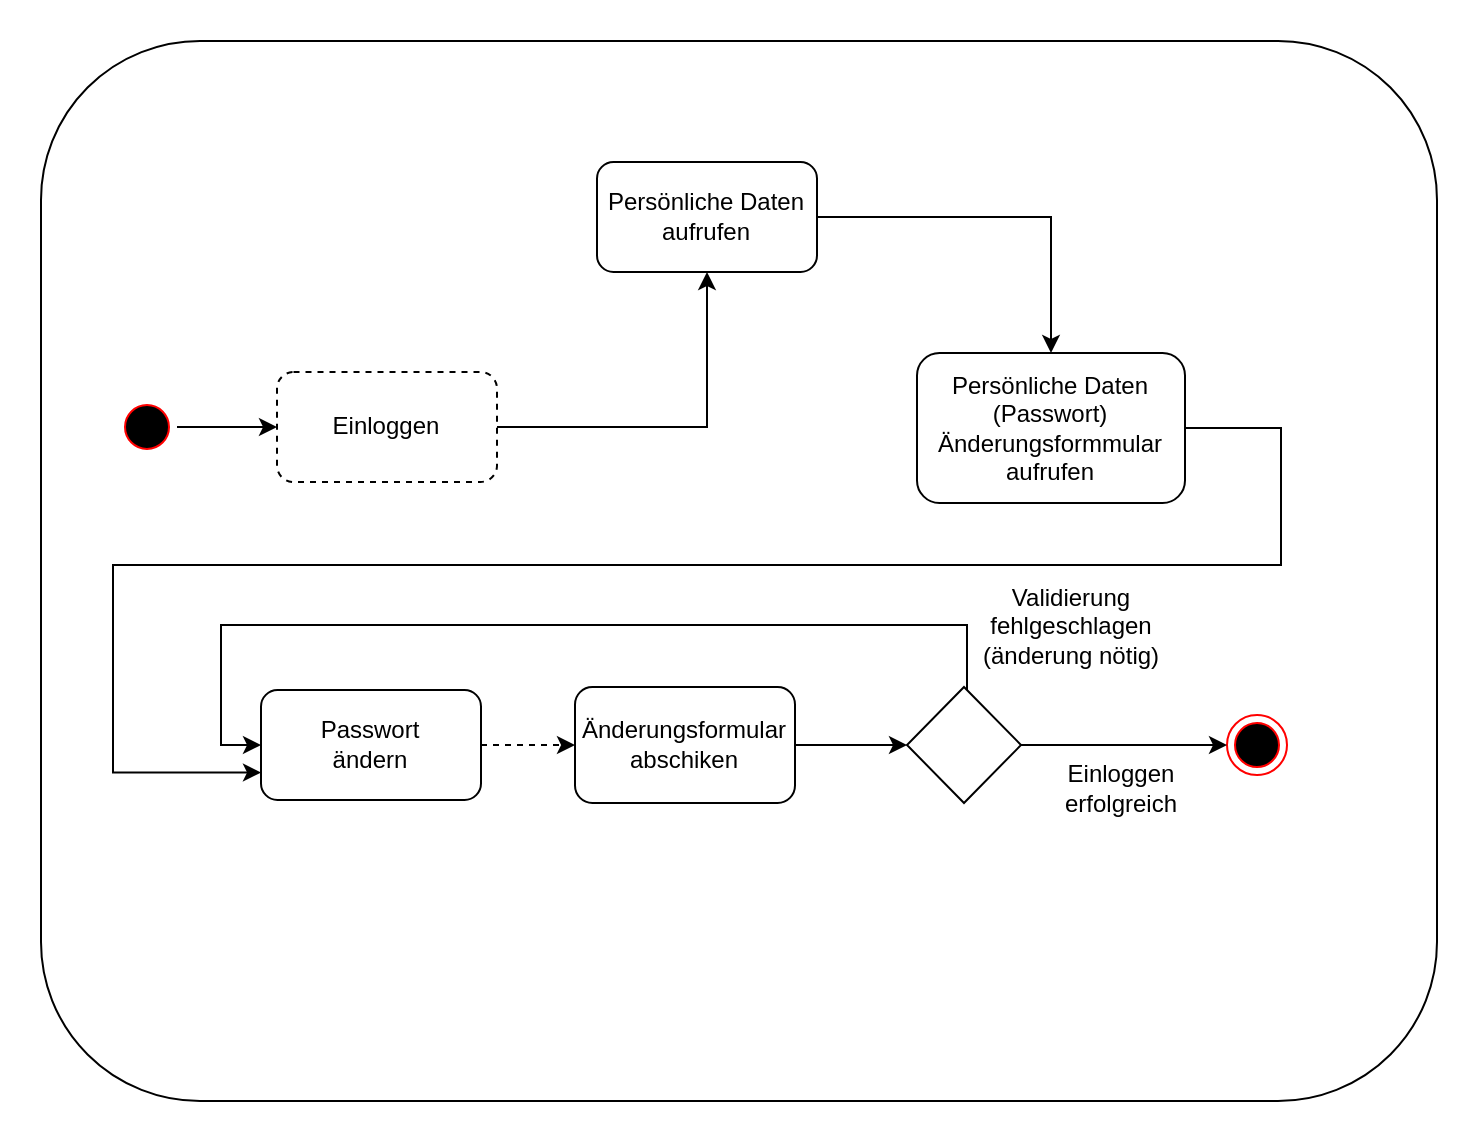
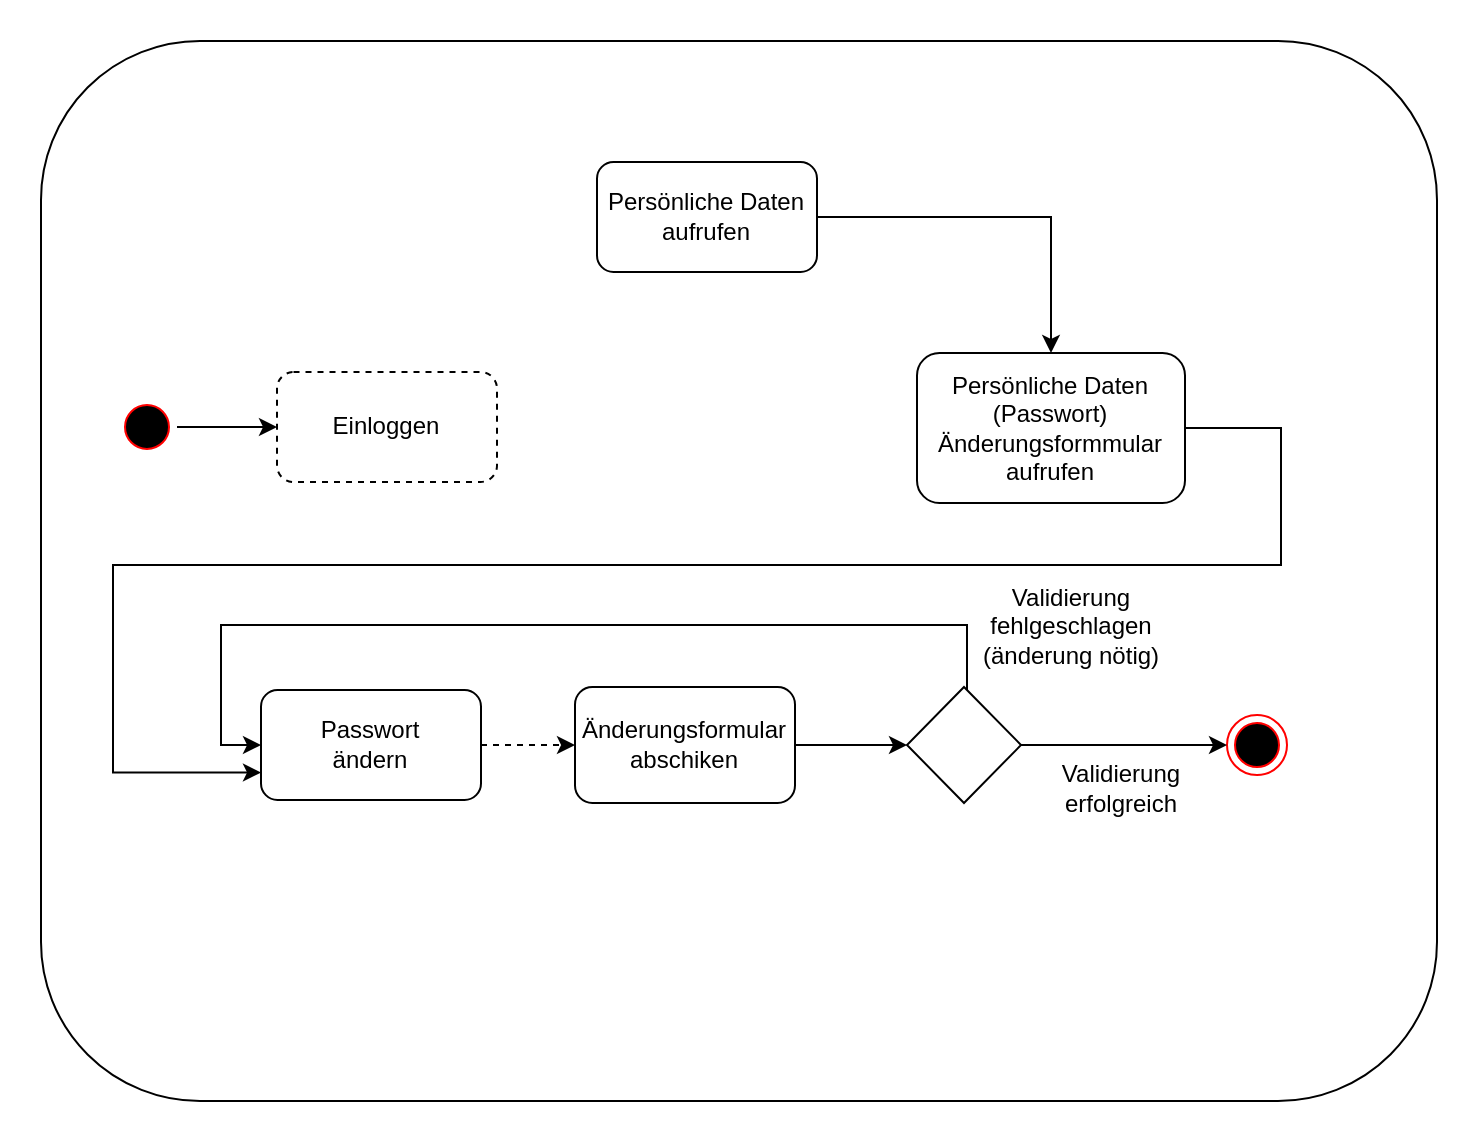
edge "Einloggen" -> "Persönliche Daten aufrufen": removed
node "Einloggen erfolgreich": label "Einloggen erfolgreich" -> "Validierung erfolgreich"
